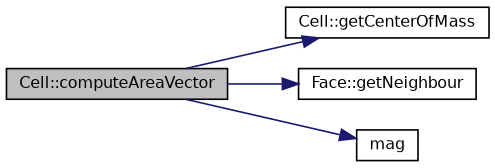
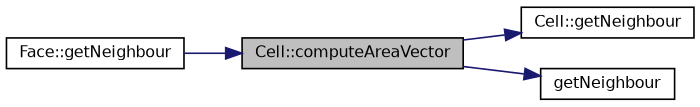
node "Cell::getCenterOfMass": label "Cell::getCenterOfMass" -> "Cell::getNeighbour"
edge "Cell::computeAreaVector" -> "Face::getNeighbour": reversed
node "mag": label "mag" -> "getNeighbour"
